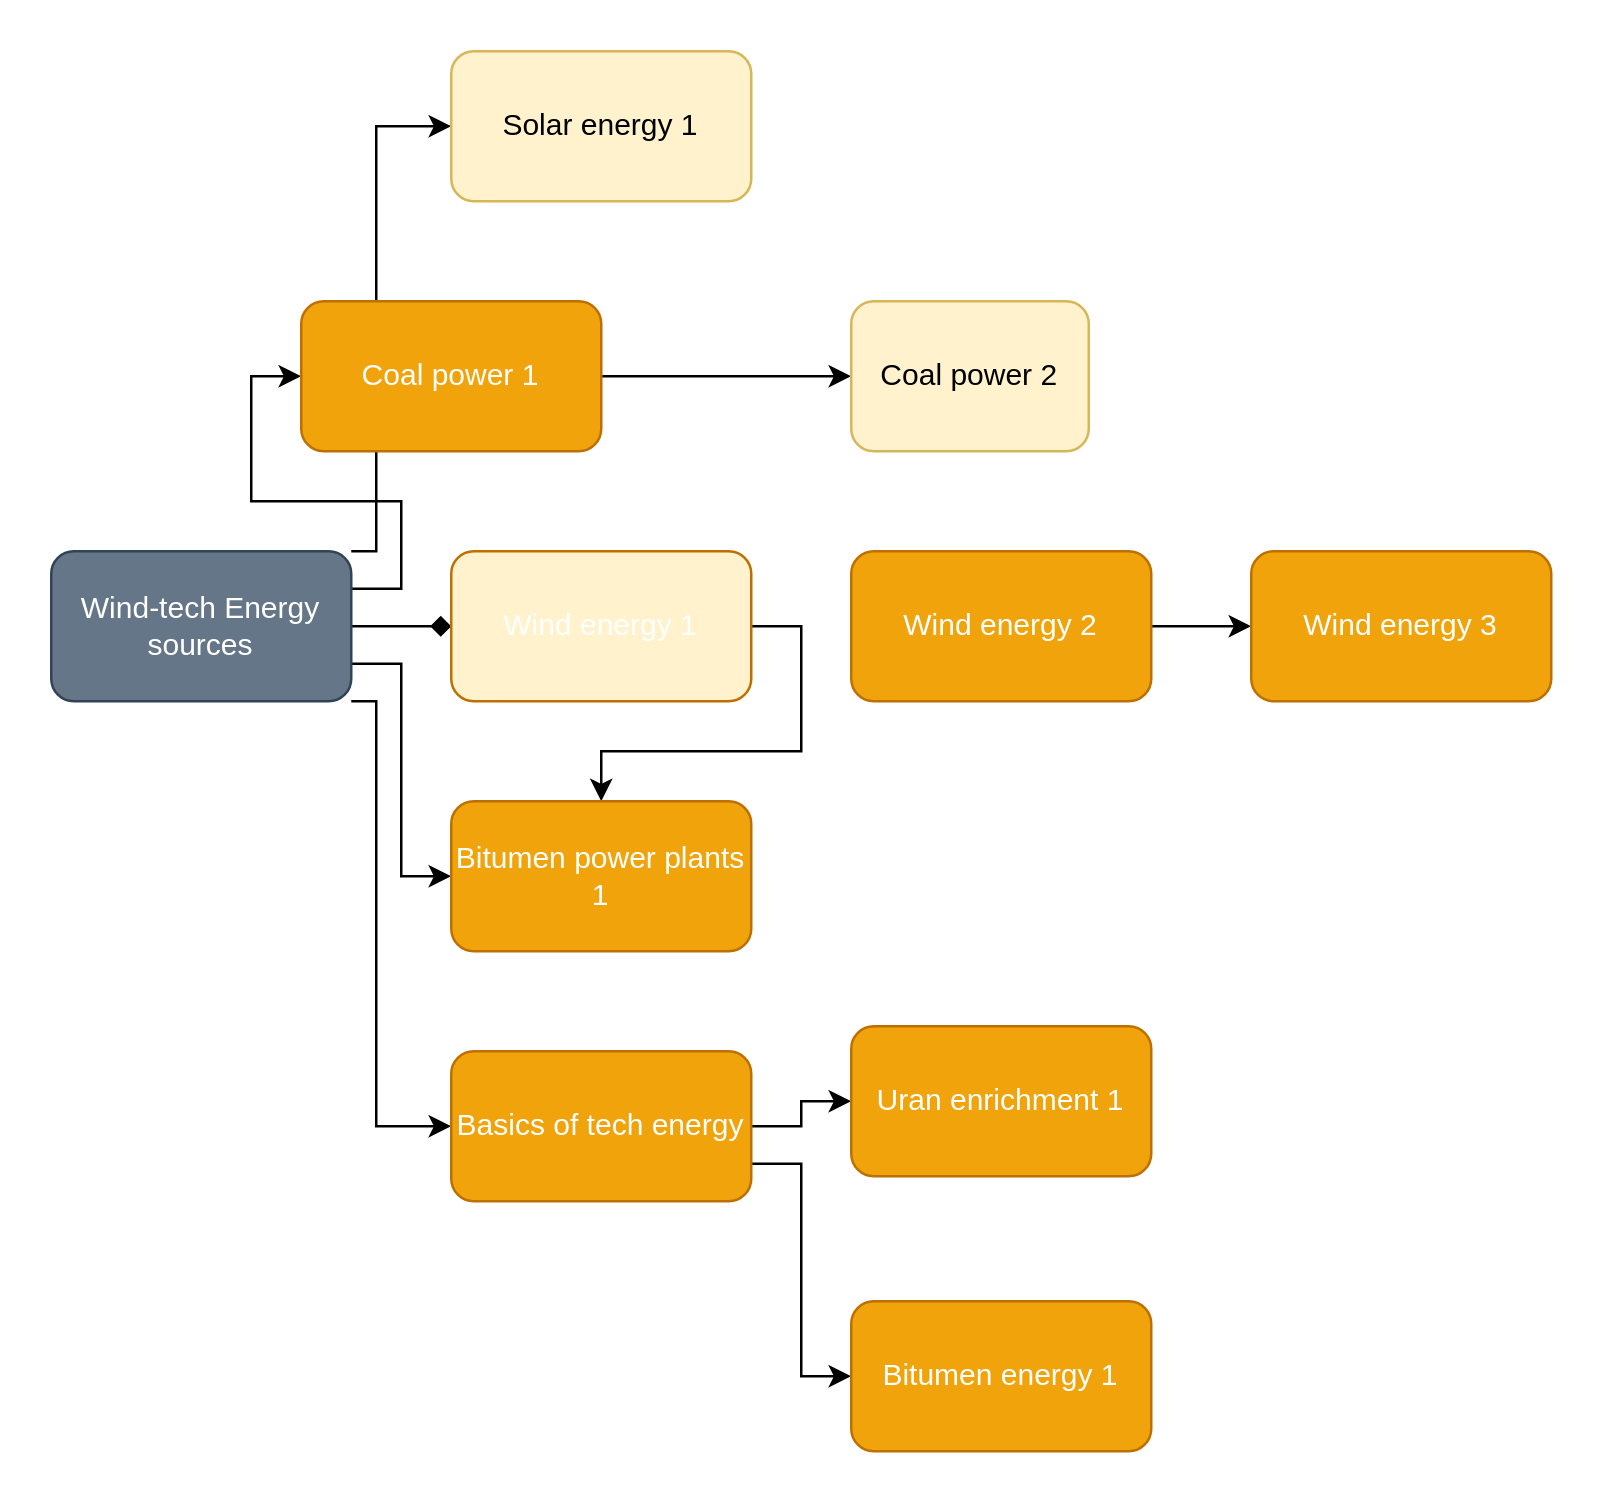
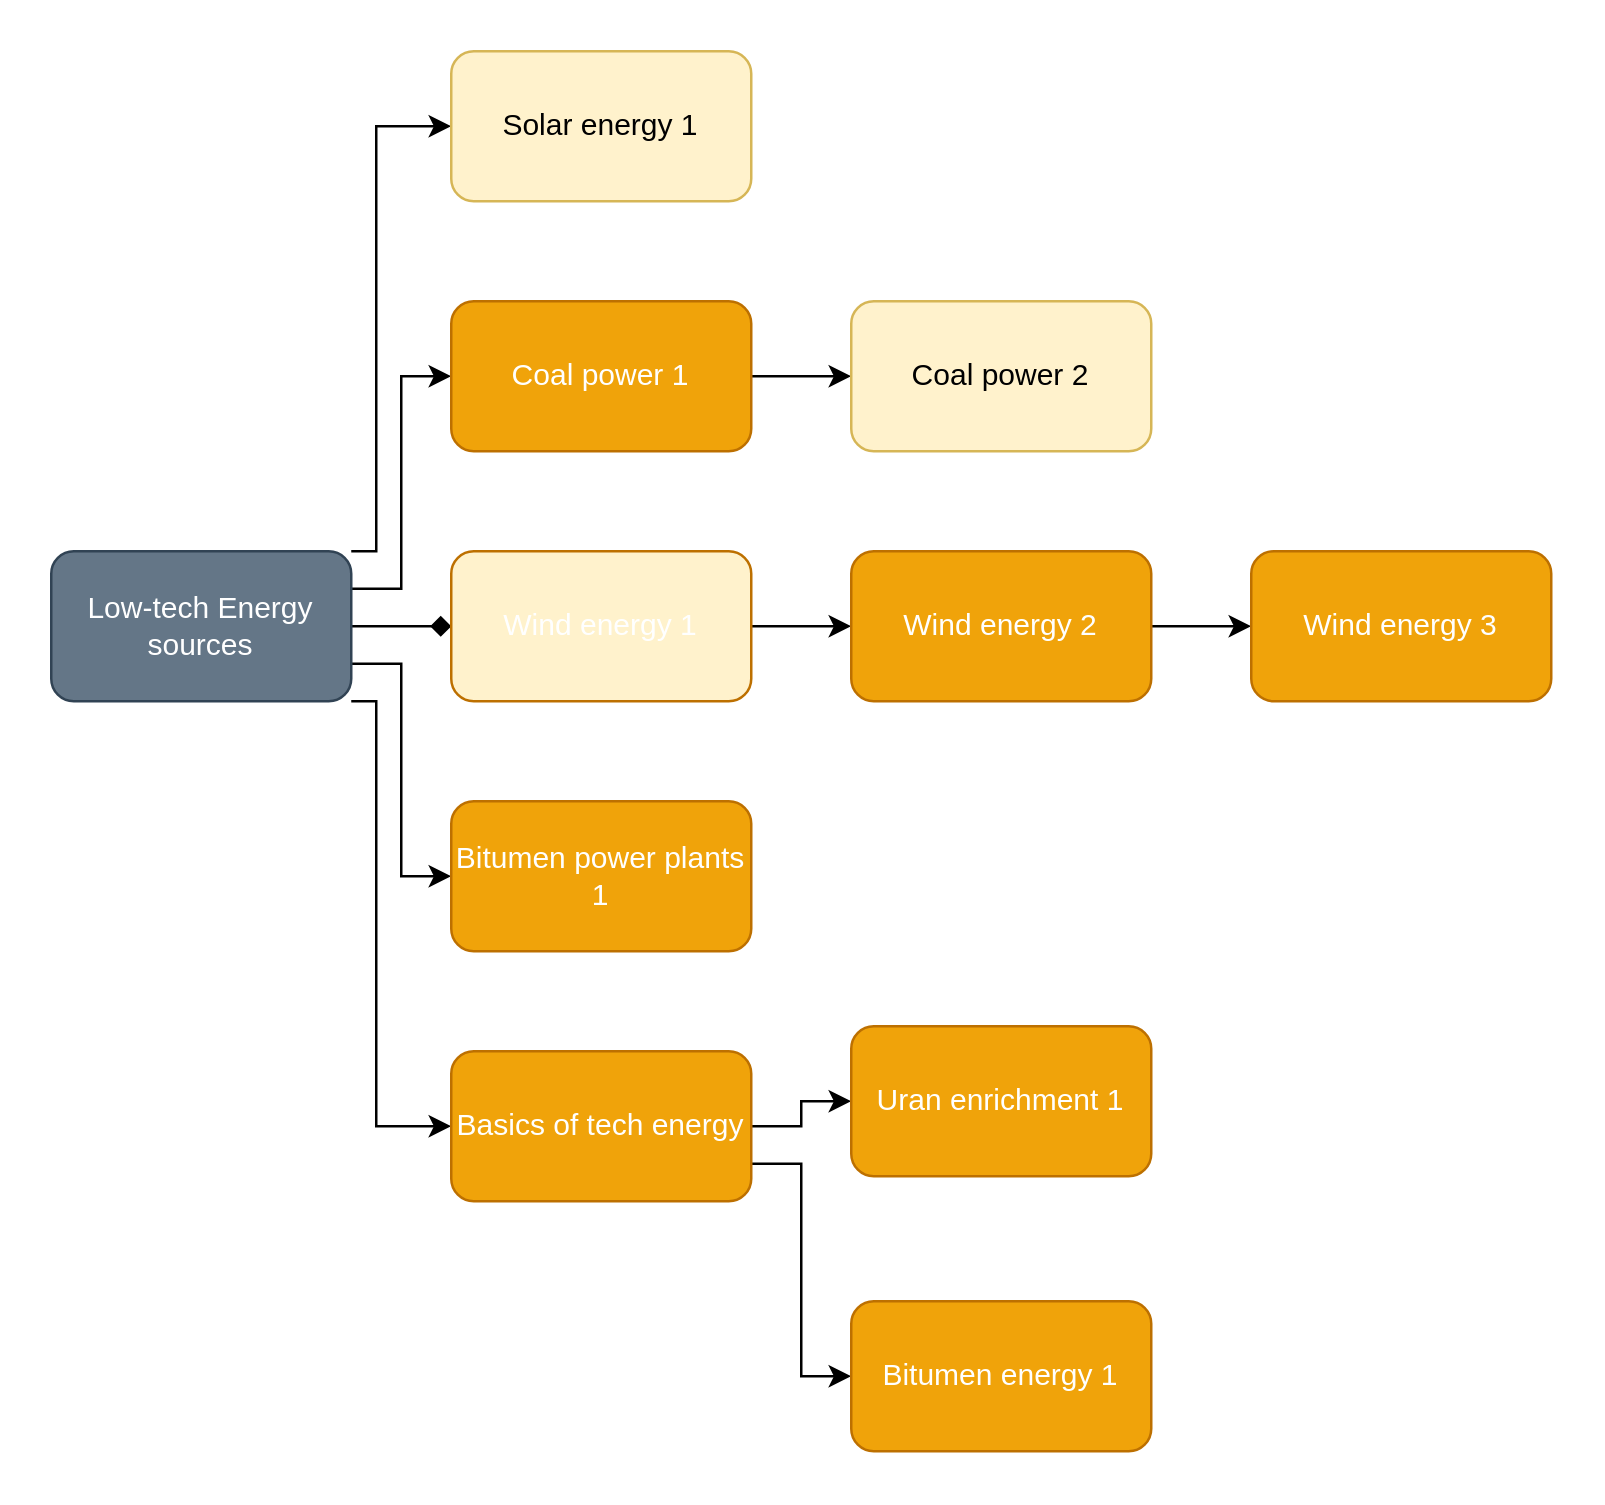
node "Coal power 1": moved (451, 376) -> (601, 376)
node "Coal power 2": size 238x150 -> 300x150
node "Wind-tech Energy sources": label "Wind-tech Energy sources" -> "Low-tech Energy sources"
edge "Wind energy 1" -> "Bitumen power plants 1": now "Wind energy 1" -> "Wind energy 2"
